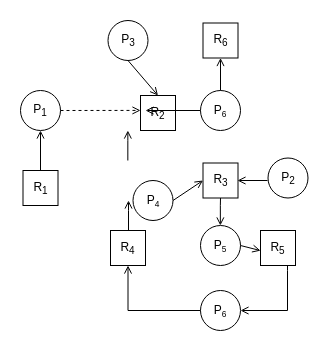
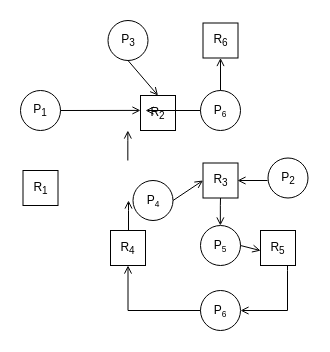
edge "P1" -> "R2": style dashed -> solid
edge "R1" -> "P1": removed
